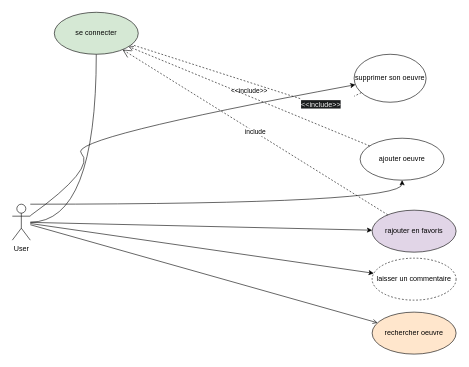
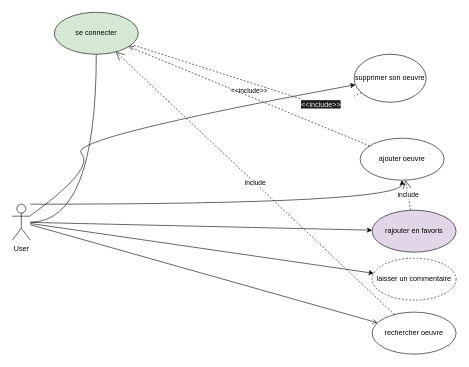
edge "rajouter en favoris" -> "se connecter": now "rajouter en favoris" -> "ajouter oeuvre"
edge "rechercher oeuvre" -> "se connecter": added, label "include"
node "rechercher oeuvre": fillcolor #ffe6cc -> #ffffff
